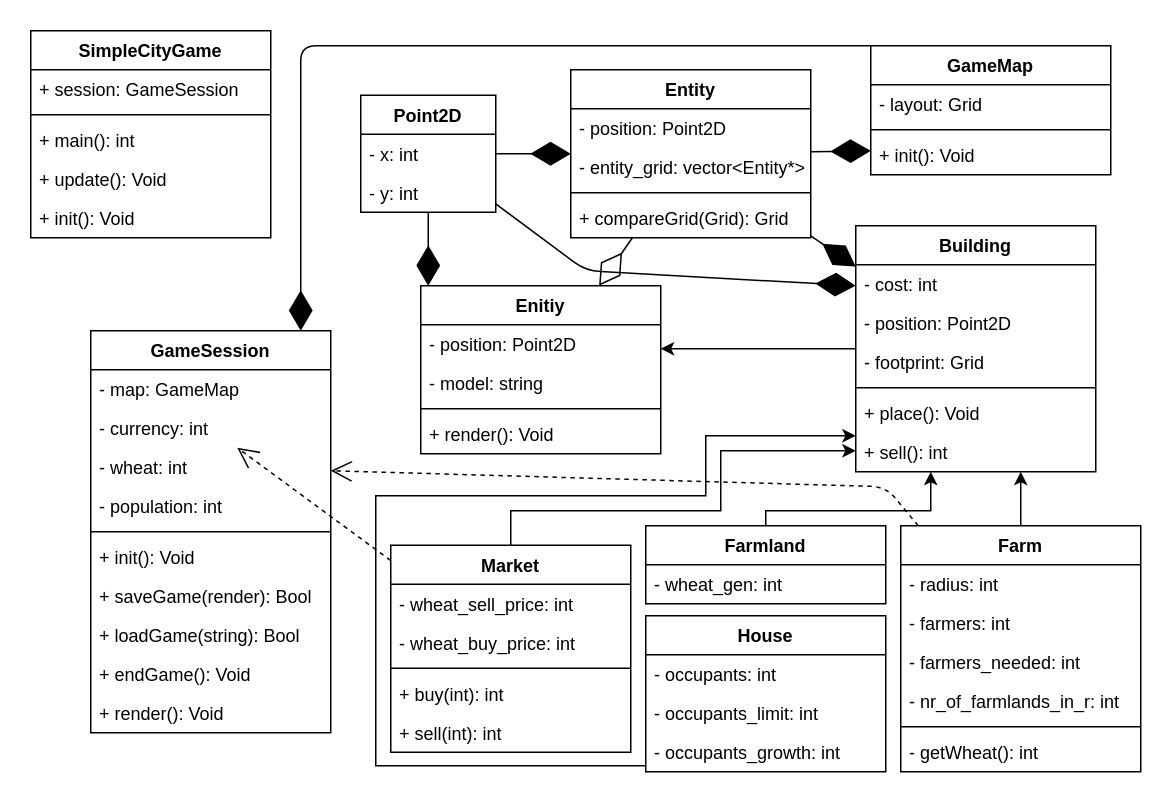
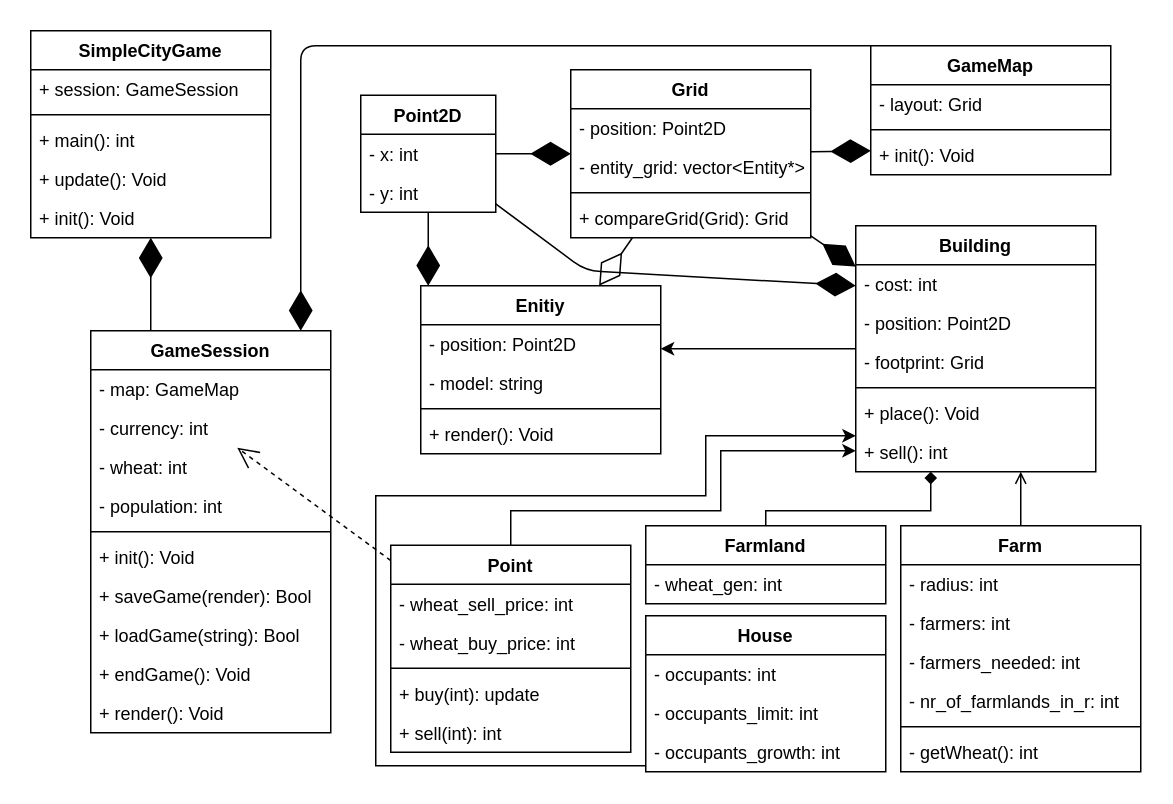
node "Entity": label "Entity" -> "Grid"
edge "GameSession" -> "SimpleCityGame": added
edge "Farm" -> "- wheat: int": removed
edge "Farmland" -> "Building": arrowhead classic -> diamond
edge "Farm" -> "Building": arrowhead classic -> open
node "Market": label "Market" -> "Point"
node "+ buy(int): int": label "+ buy(int): int" -> "+ buy(int): update"
